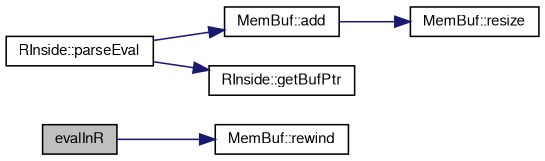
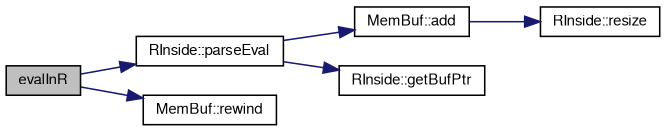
node "MemBuf::resize": label "MemBuf::resize" -> "RInside::resize"
edge "evalInR" -> "RInside::parseEval": added
